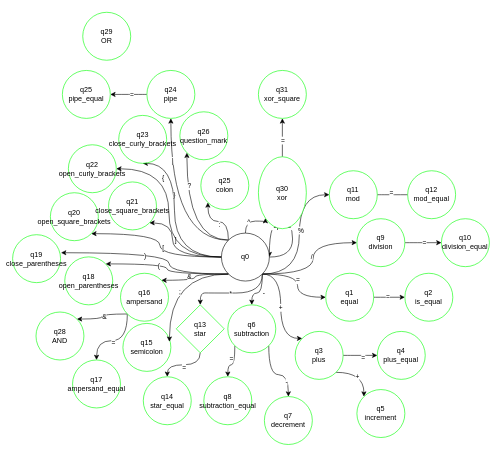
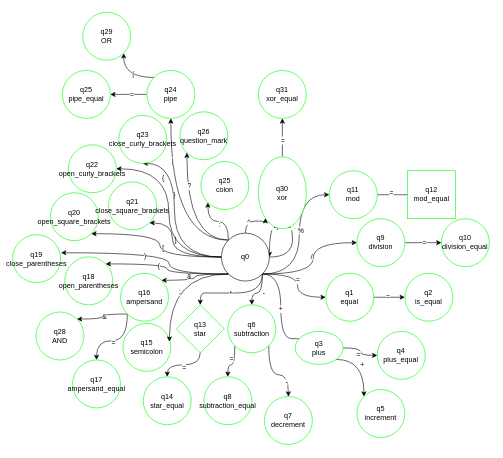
edge "q24 pipe" -> "q29 OR": added, label "|"
node "q31 xor_square": label "q31 xor_square" -> "q31 xor_equal"
node "q12 mod_equal": shape ellipse -> rectangle
node "q3 plus": size 48x48 -> 48x33
